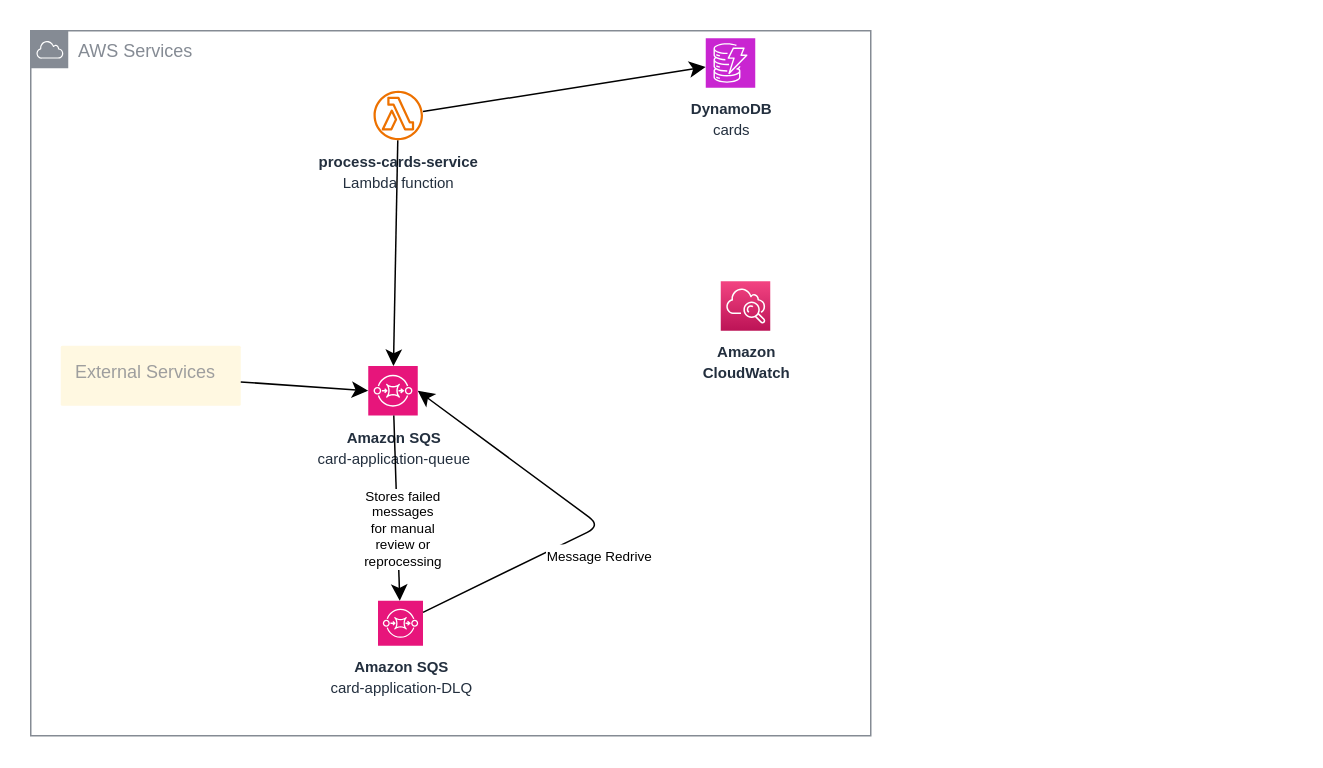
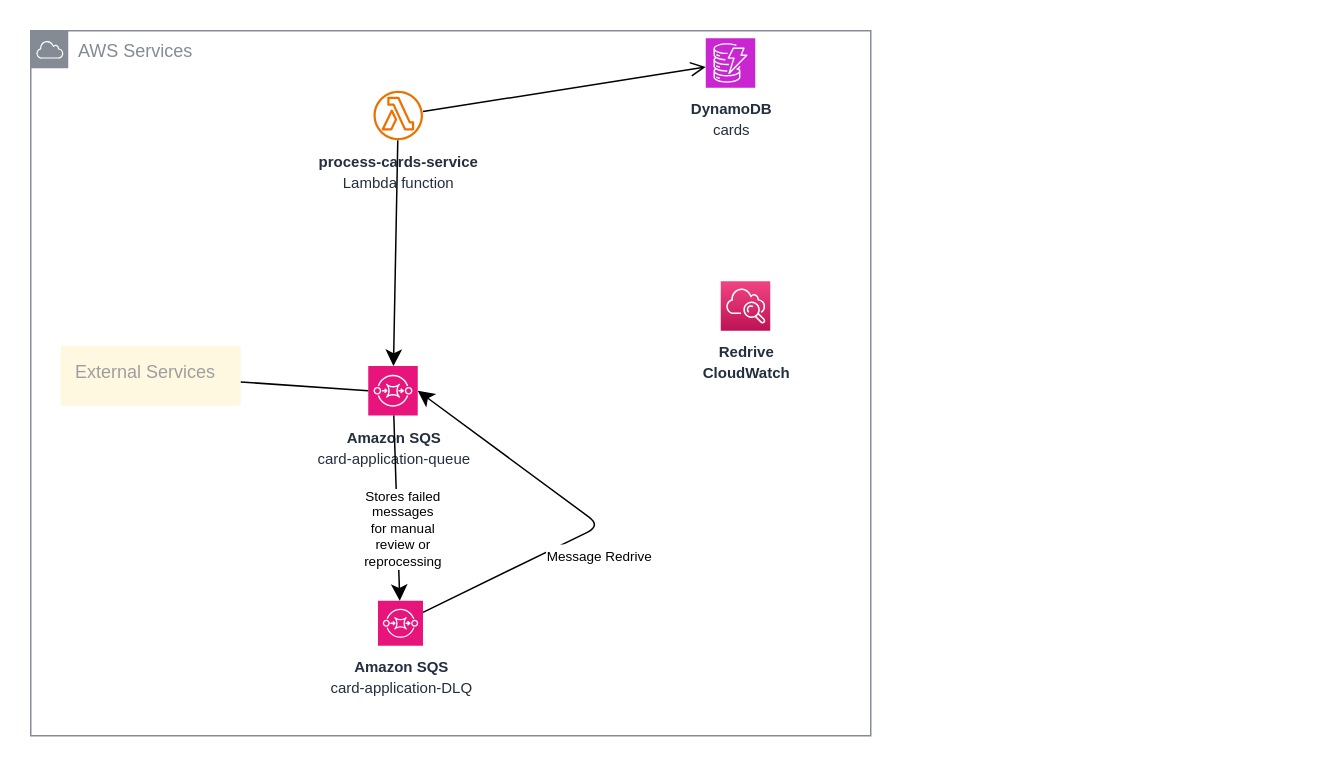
edge "process-cards-service Lambda function" -> "DynamoDB cards": arrowhead classic -> open
node "Amazon CloudWatch": label "Amazon CloudWatch" -> "Redrive CloudWatch"
edge "External Services" -> "Amazon SQS card-application-queue": arrowhead classic -> none
